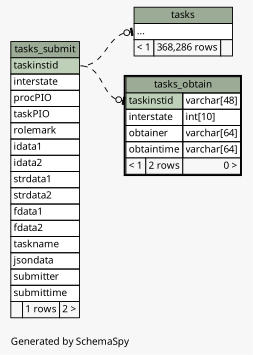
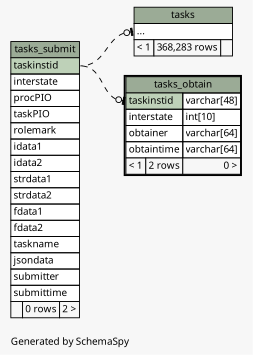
node "tasks": text "368,286 rows" -> "368,283 rows"
node "tasks_submit": text "1 rows" -> "0 rows"
